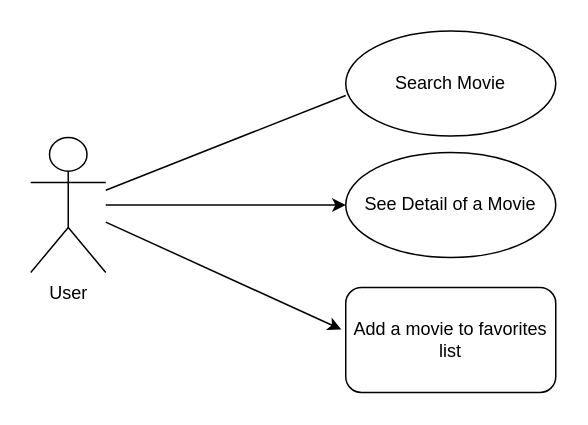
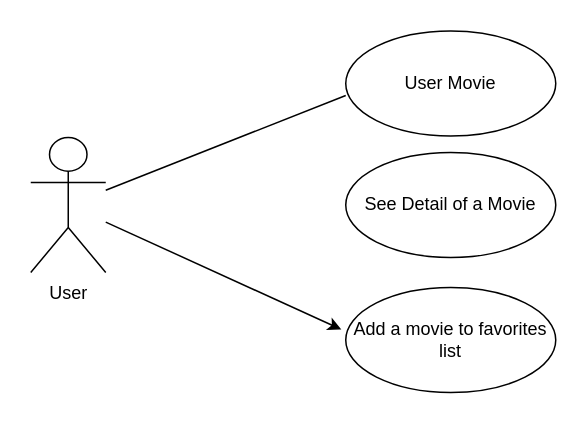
node "Search Movie": label "Search Movie" -> "User Movie"
edge "User" -> "See Detail of a Movie": removed
node "Add a movie to favorites list": shape rounded rectangle -> ellipse
